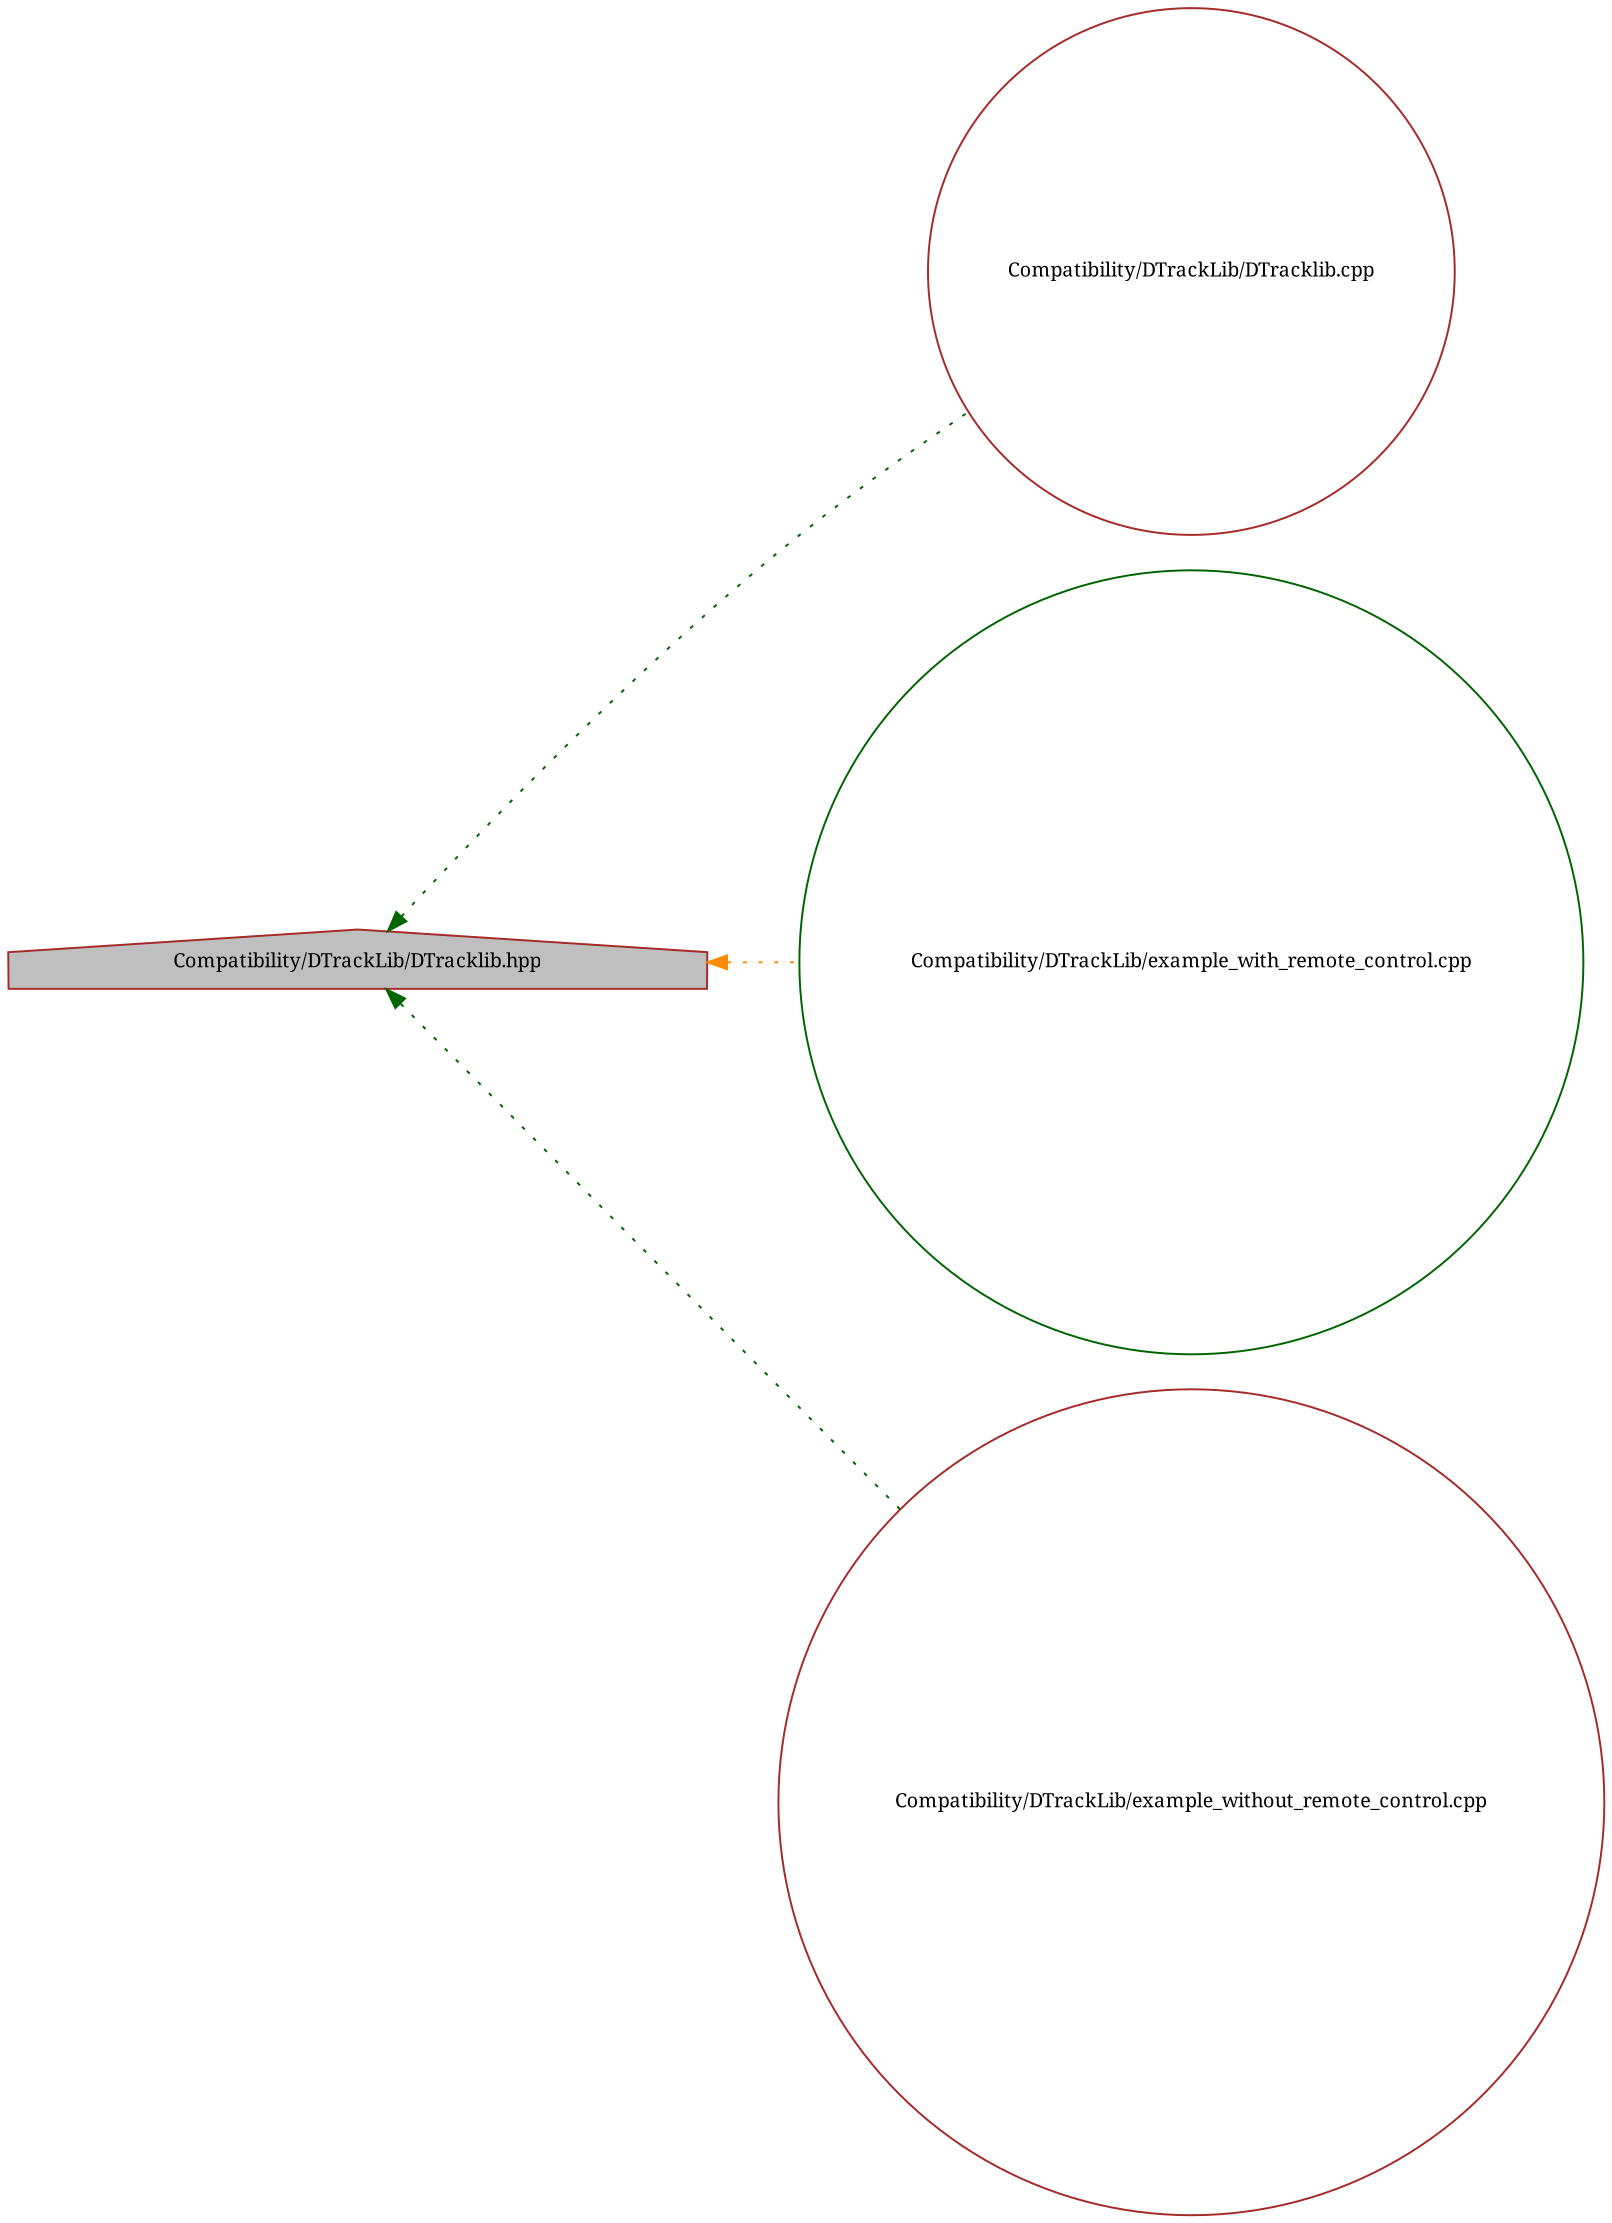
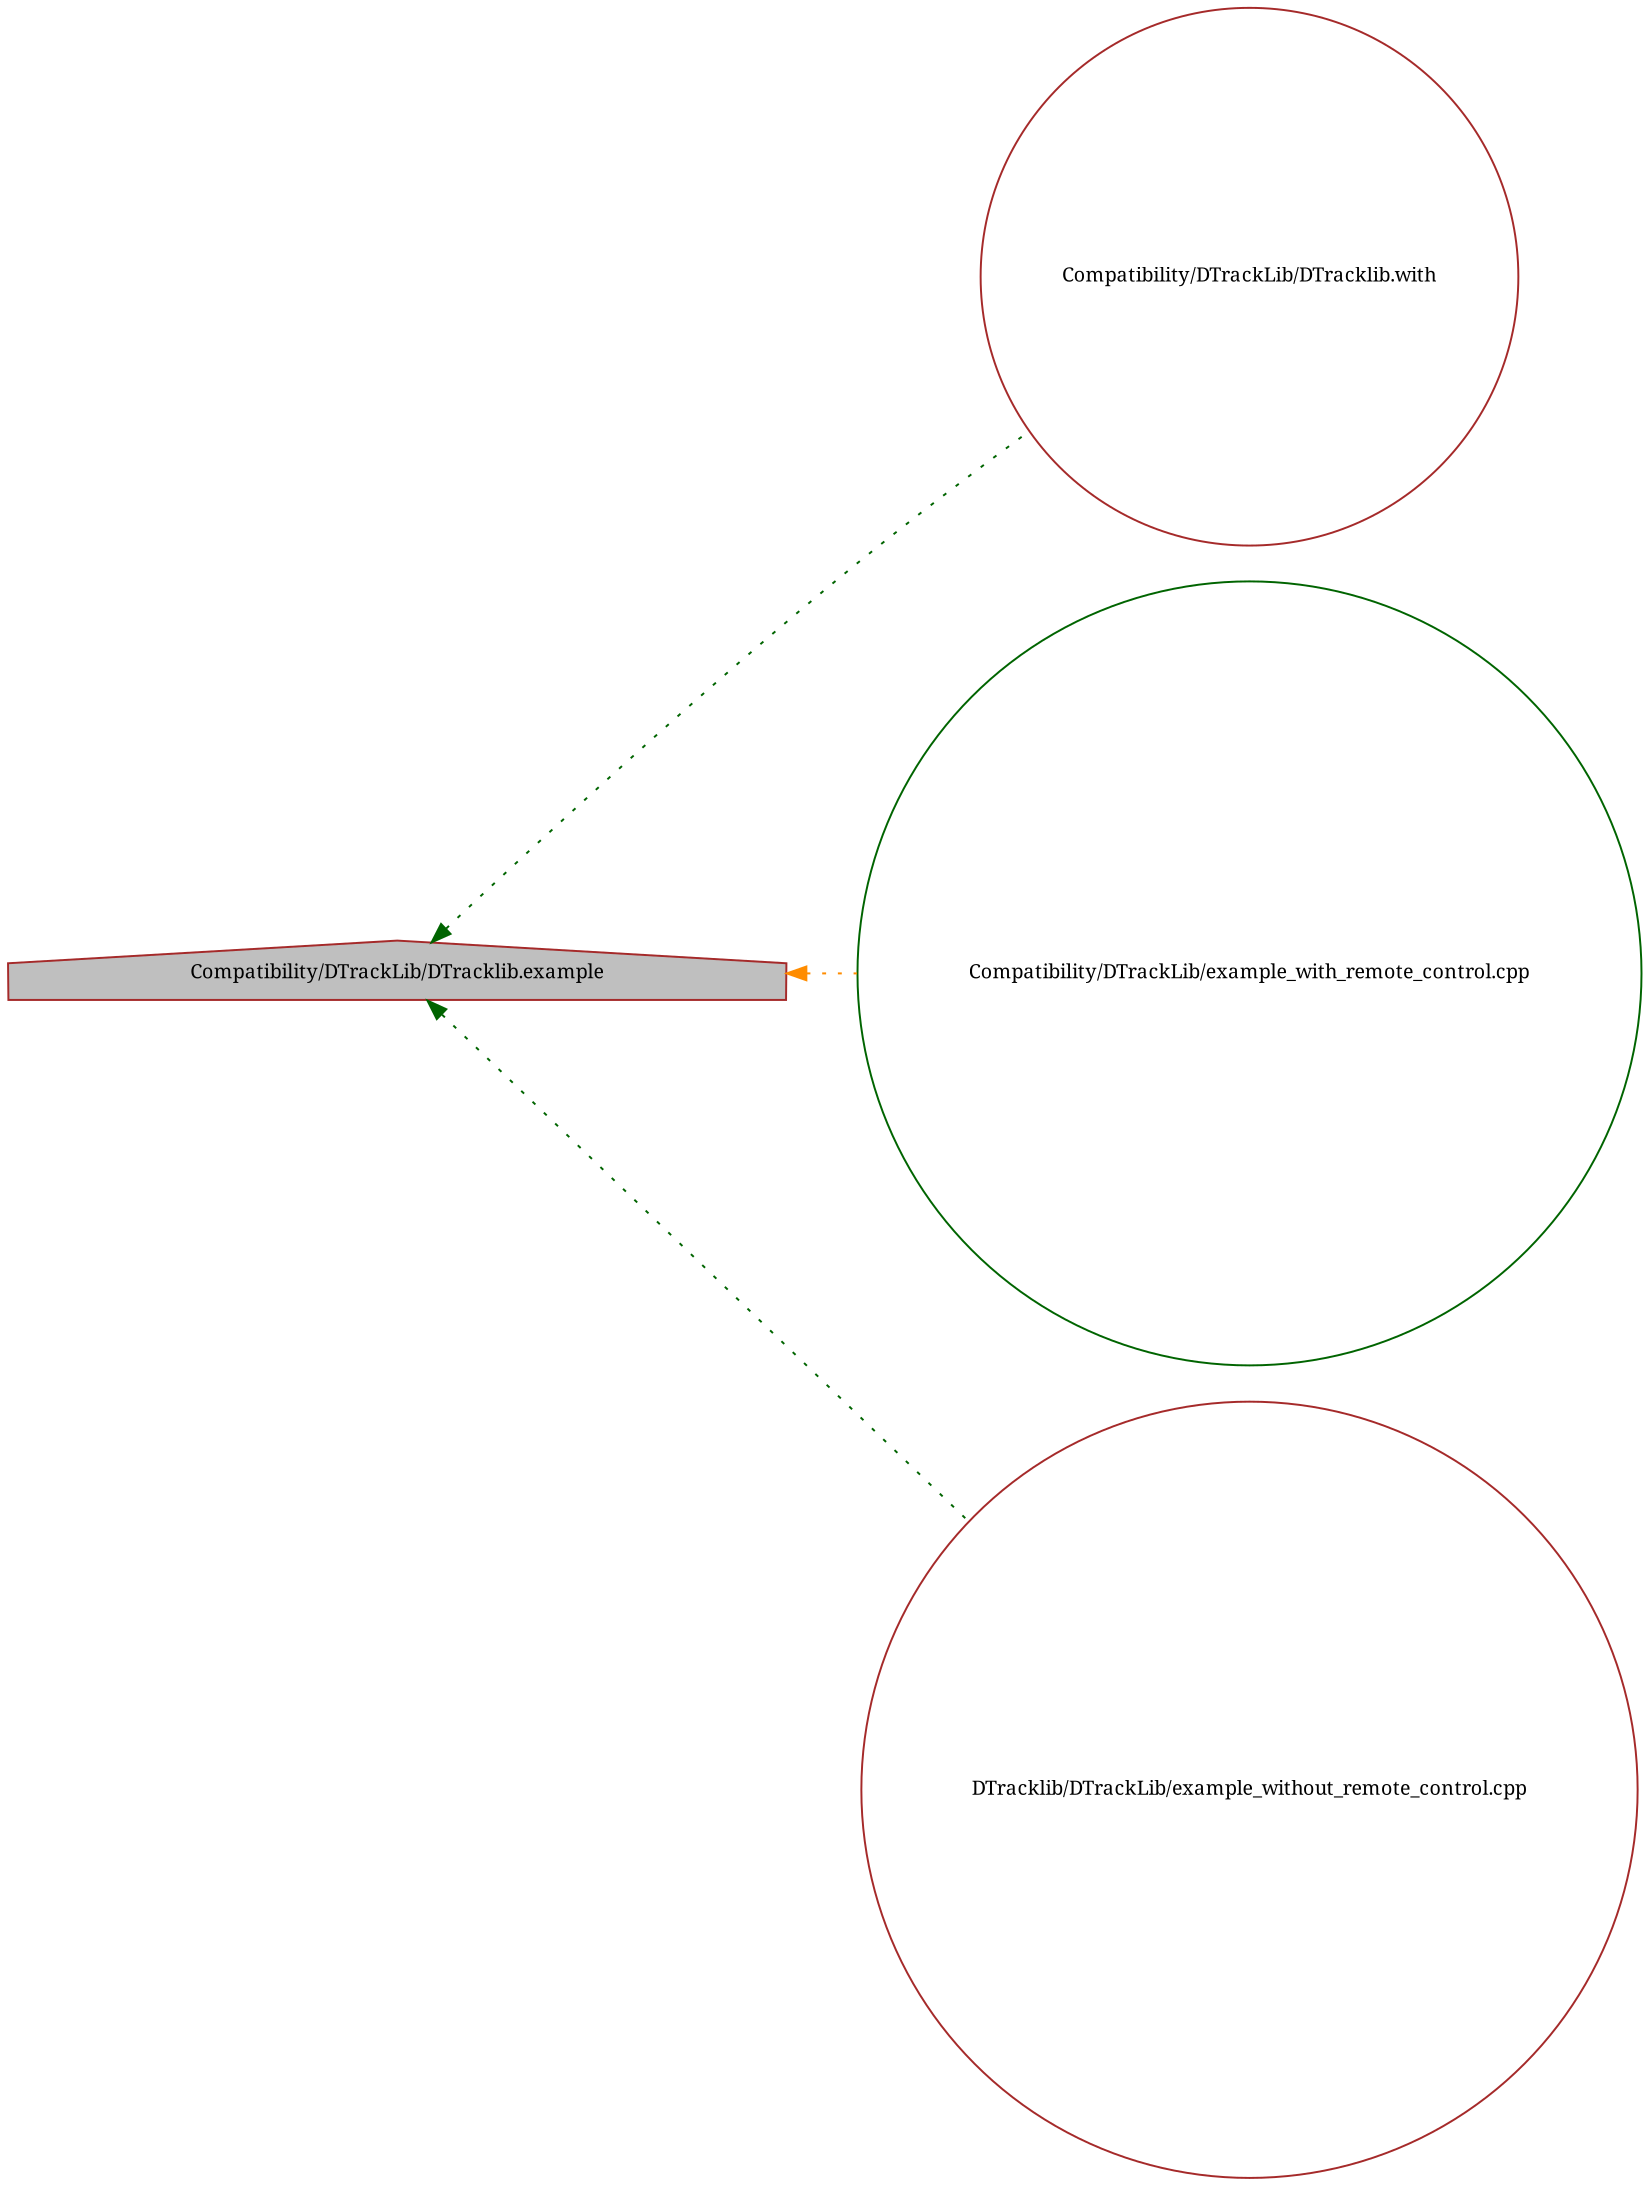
node "Compatibility/DTrackLib/DTracklib.cpp": label "Compatibility/DTrackLib/DTracklib.cpp" -> "Compatibility/DTrackLib/DTracklib.with"
node "Compatibility/DTrackLib/DTracklib.hpp": label "Compatibility/DTrackLib/DTracklib.hpp" -> "Compatibility/DTrackLib/DTracklib.example"
node "Compatibility/DTrackLib/example_without_remote_control.cpp": label "Compatibility/DTrackLib/example_without_remote_control.cpp" -> "DTracklib/DTrackLib/example_without_remote_control.cpp"
